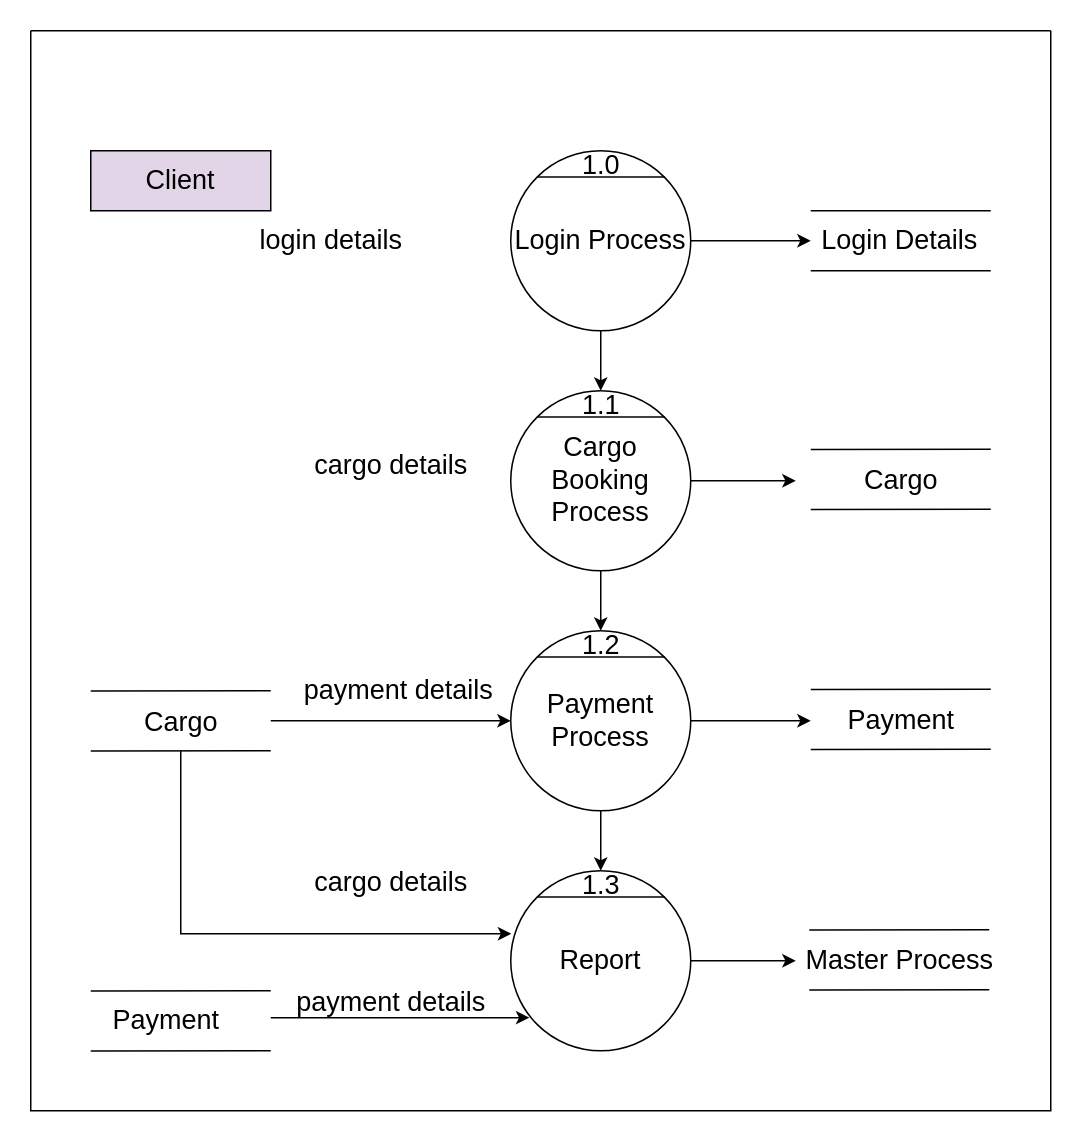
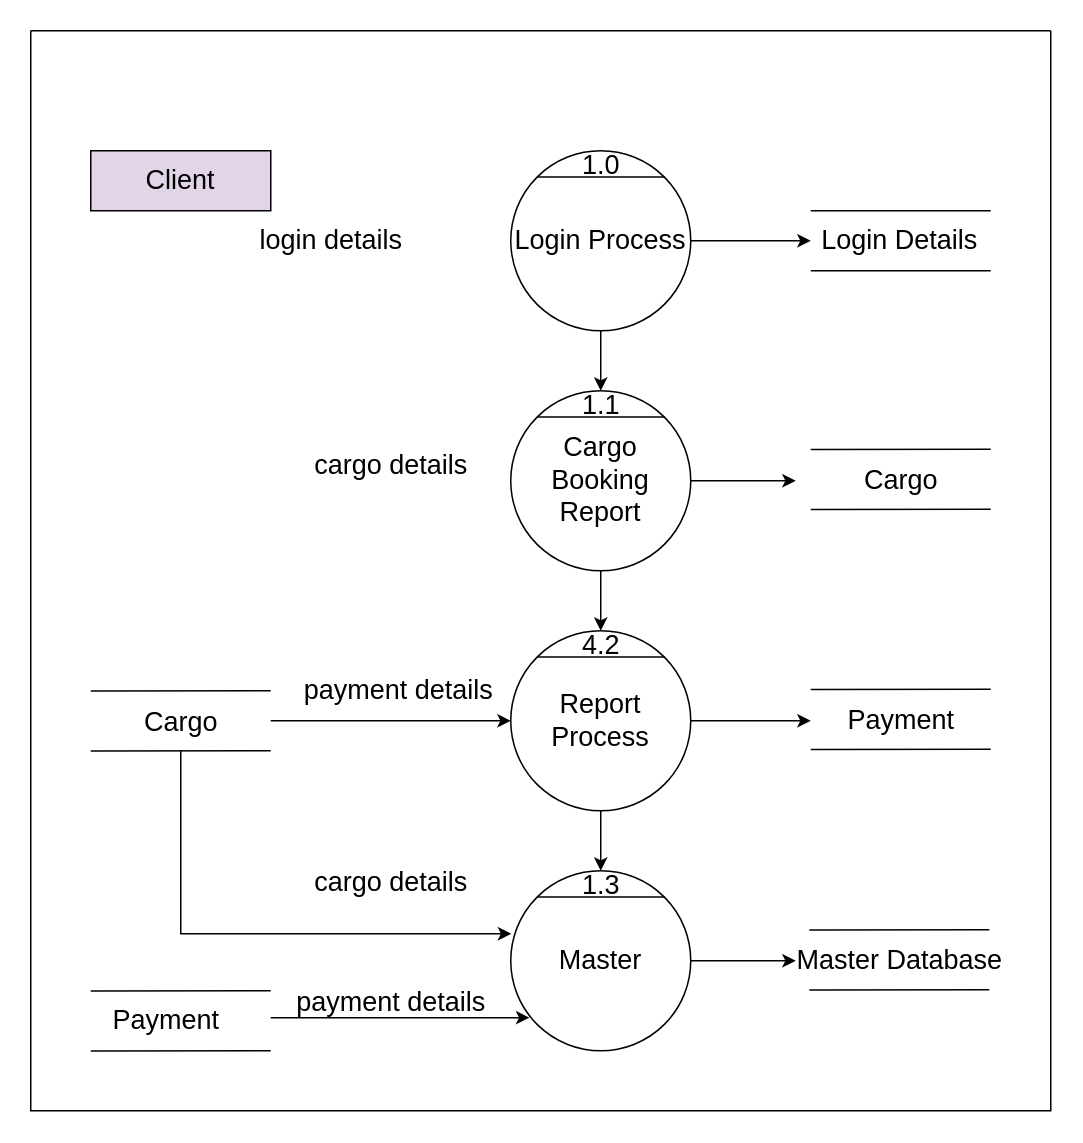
node "Cargo Booking Process": label "Cargo Booking Process" -> "Cargo Booking Report"
node "1.2": label "1.2" -> "4.2"
node "Payment Process": label "Payment Process" -> "Report Process"
node "Report": label "Report" -> "Master"
node "Master Process": label "Master Process" -> "Master Database"
